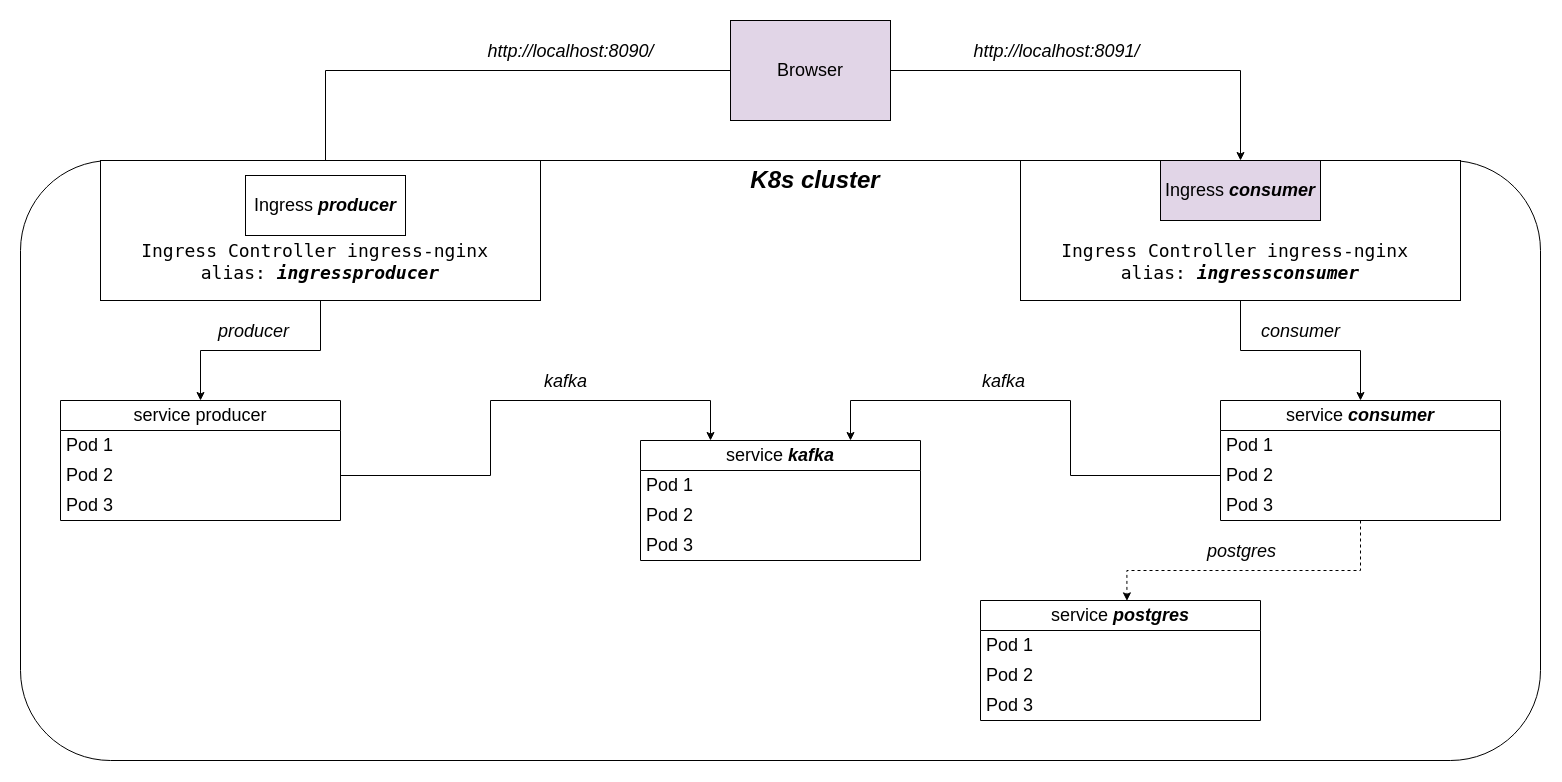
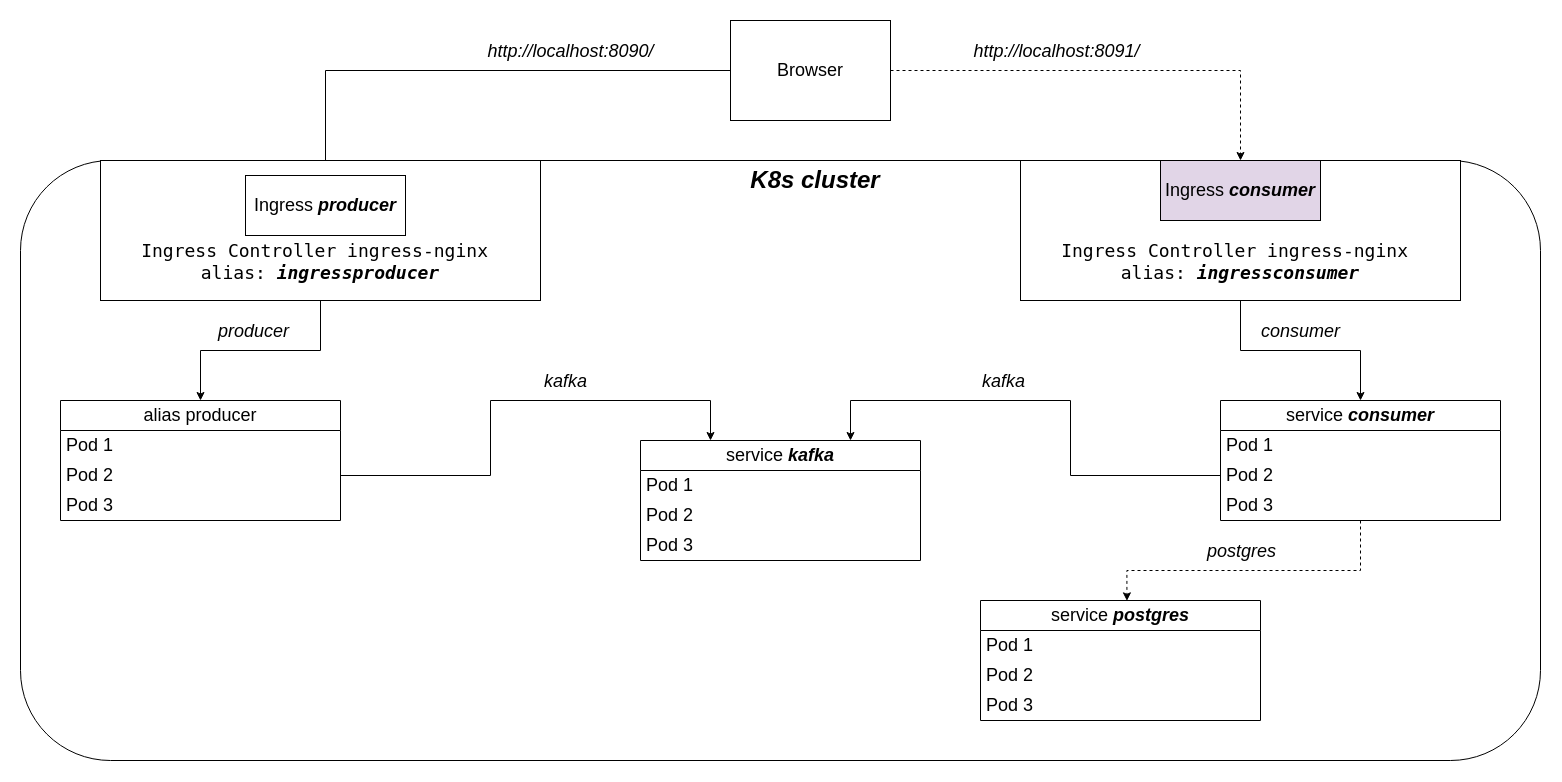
node "Browser": fillcolor #e1d5e7 -> #ffffff
edge "Browser" -> "Ingress consumer": style solid -> dashed
node "service producer": label "service producer" -> "alias producer"
